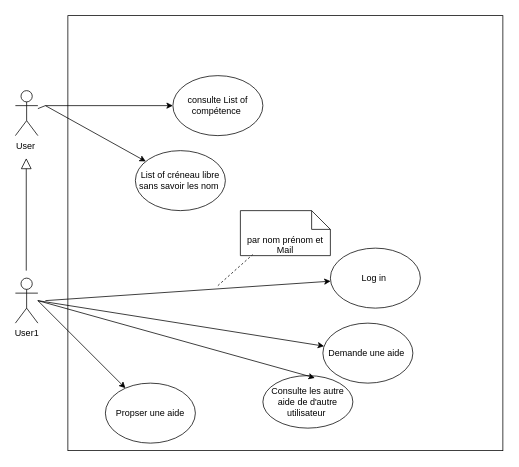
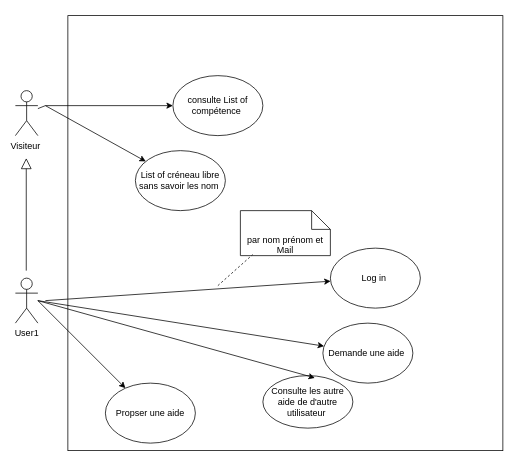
node "User": label "User" -> "Visiteur"
